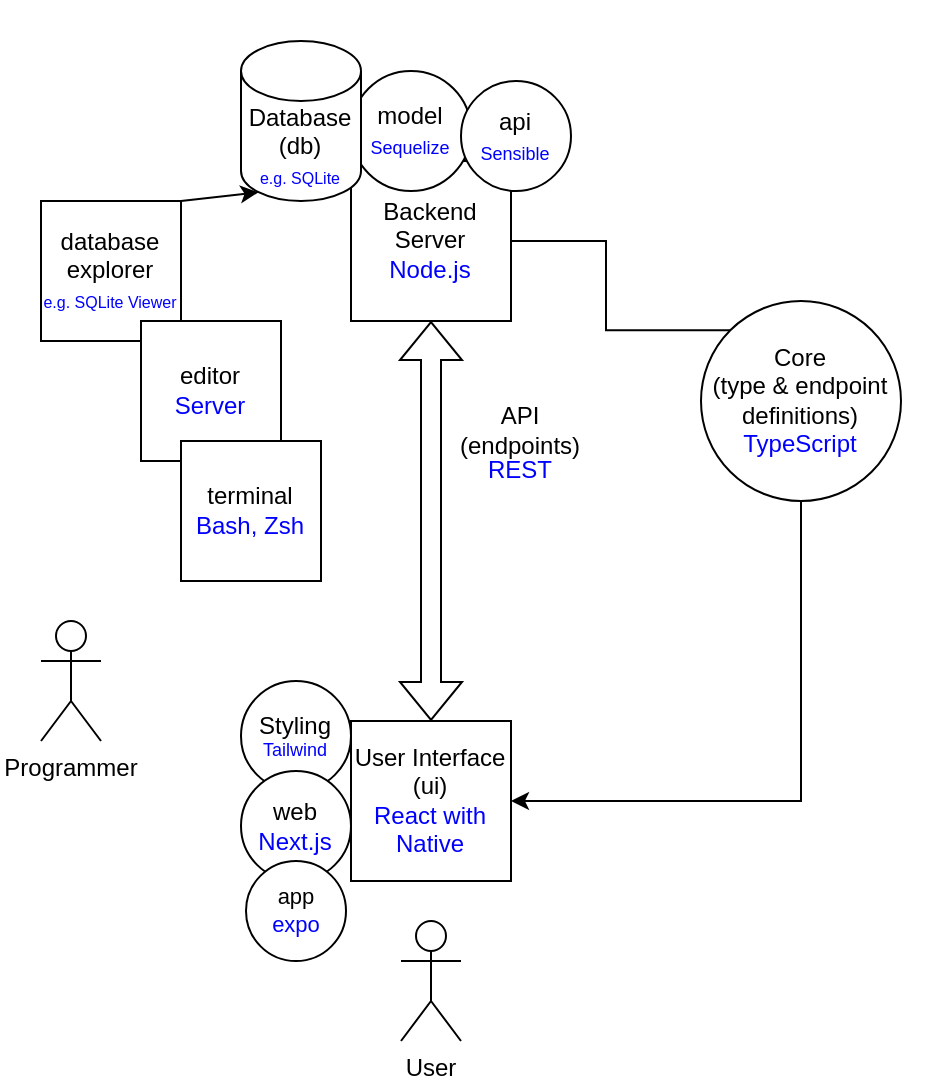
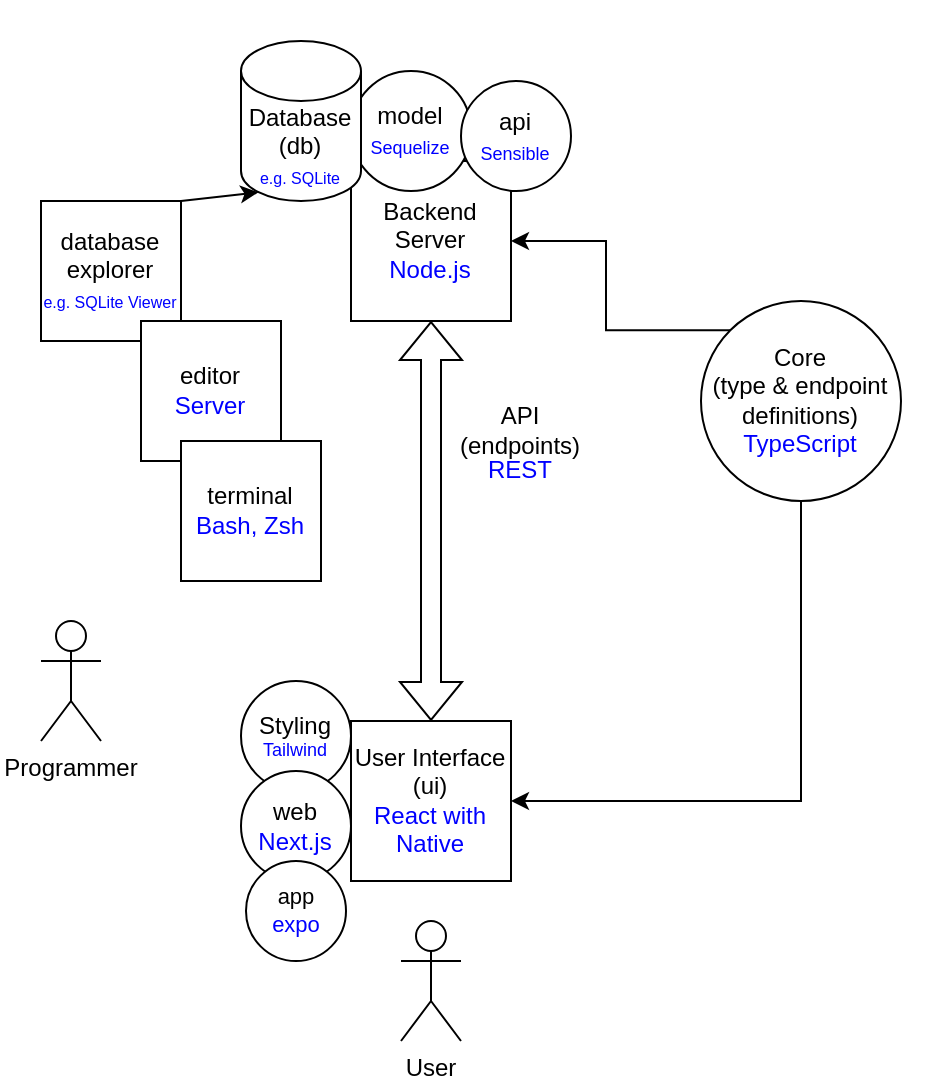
edge "Backend Server Node.js" -- "Core (type & endpoint definitions) TypeScript": arrowhead none -> classic
